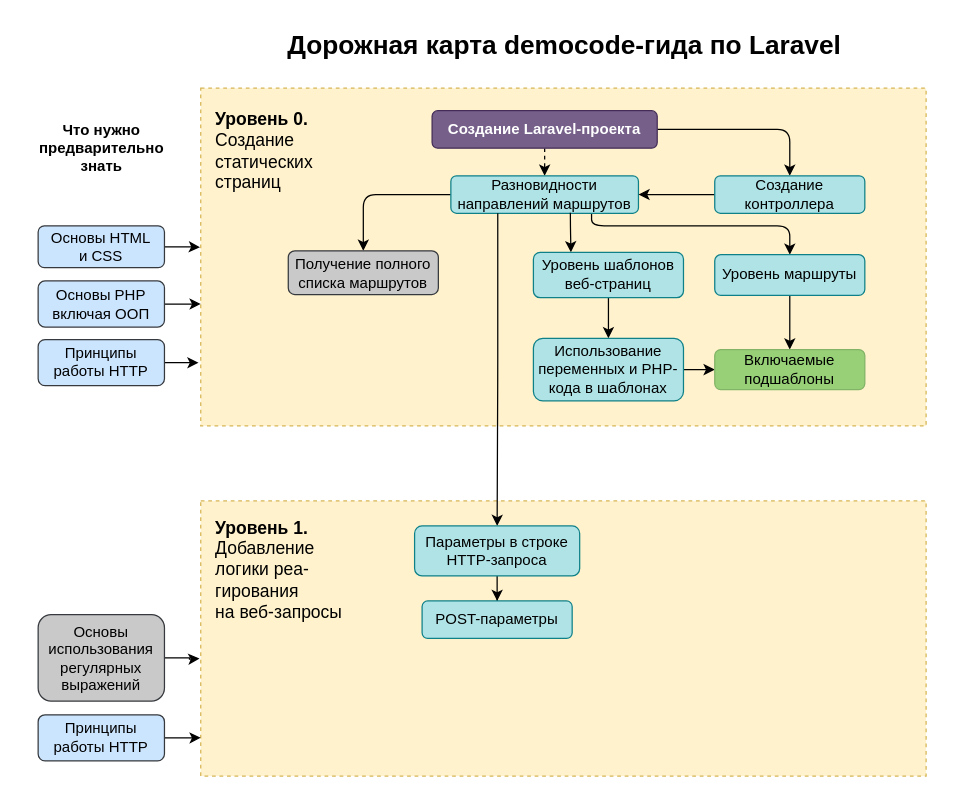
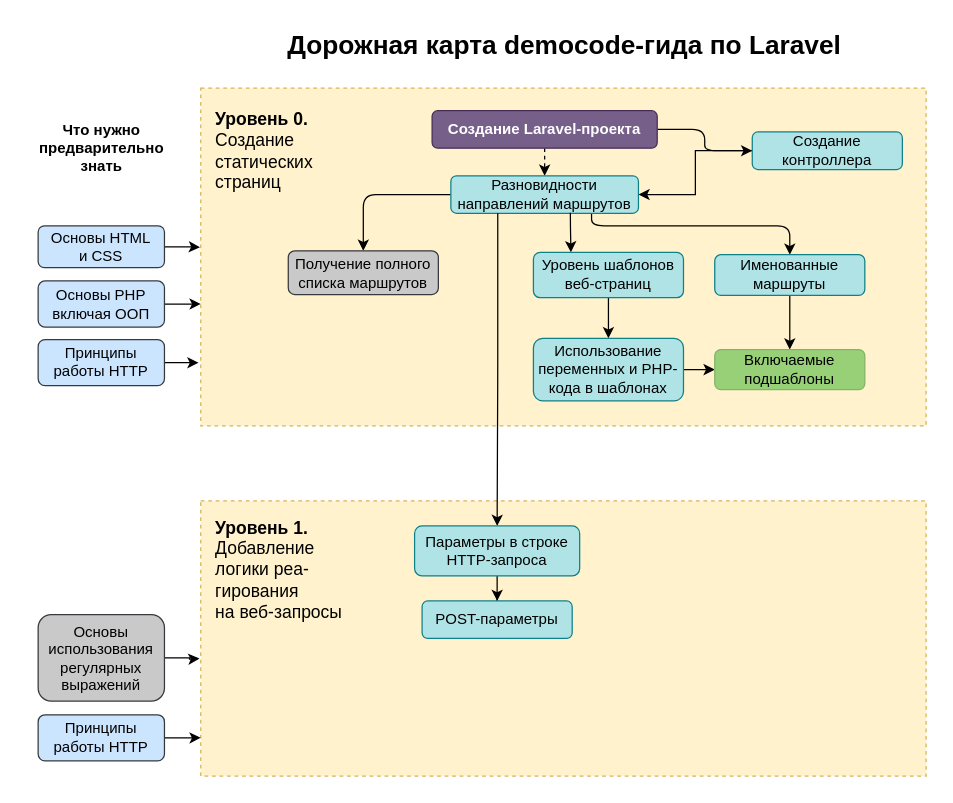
node "Создание контроллера": moved (789, 194) -> (827, 151)
node "Уровень маршруты": label "Уровень маршруты" -> "Именованные маршруты"
